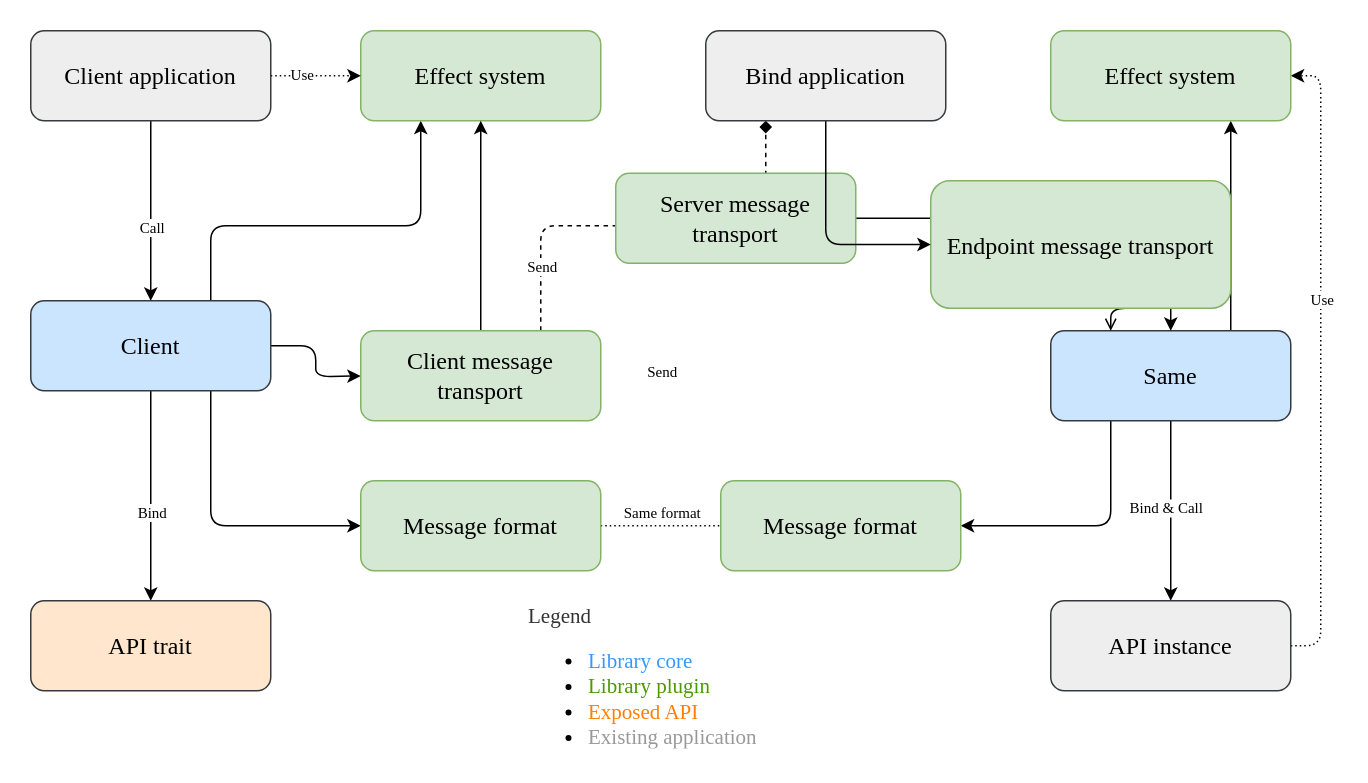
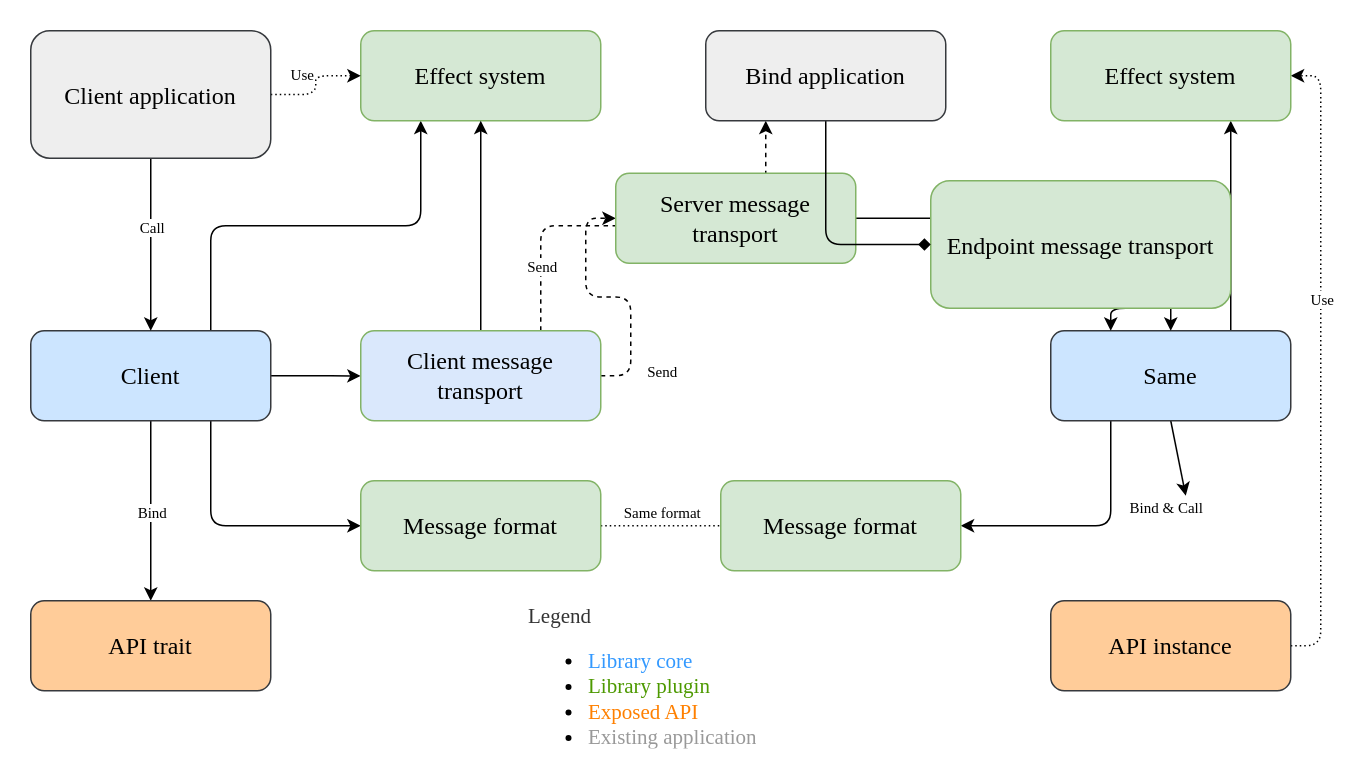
node "Client application": size 240x90 -> 240x128
edge "Client message transport" -> "Bind application": arrowhead diamond -> classic
edge "Bind application" -> "Endpoint message transport": arrowhead classic -> diamond
edge "Client message transport" -> "Server message transport": added
edge "Endpoint message transport" -> "Same": arrowhead open -> classic
node "Client": moved (151, 346) -> (151, 376)
node "Client message transport": fillcolor #d5e8d4 -> #dae8fc
edge "Same" -> "API instance": now "Same" -> "Bind & Call"
node "API trait": fillcolor #ffe6cc -> #ffcc99
node "API instance": fillcolor #eeeeee -> #ffcc99
